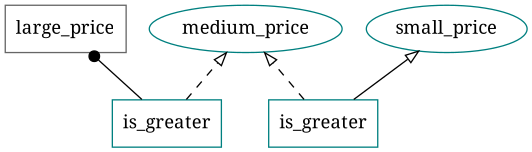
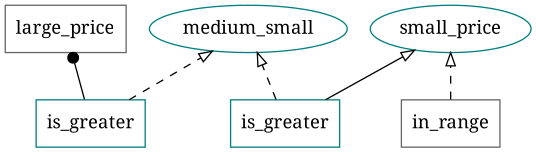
node "medium_price": label "medium_price" -> "medium_small"
node "in_range": added
